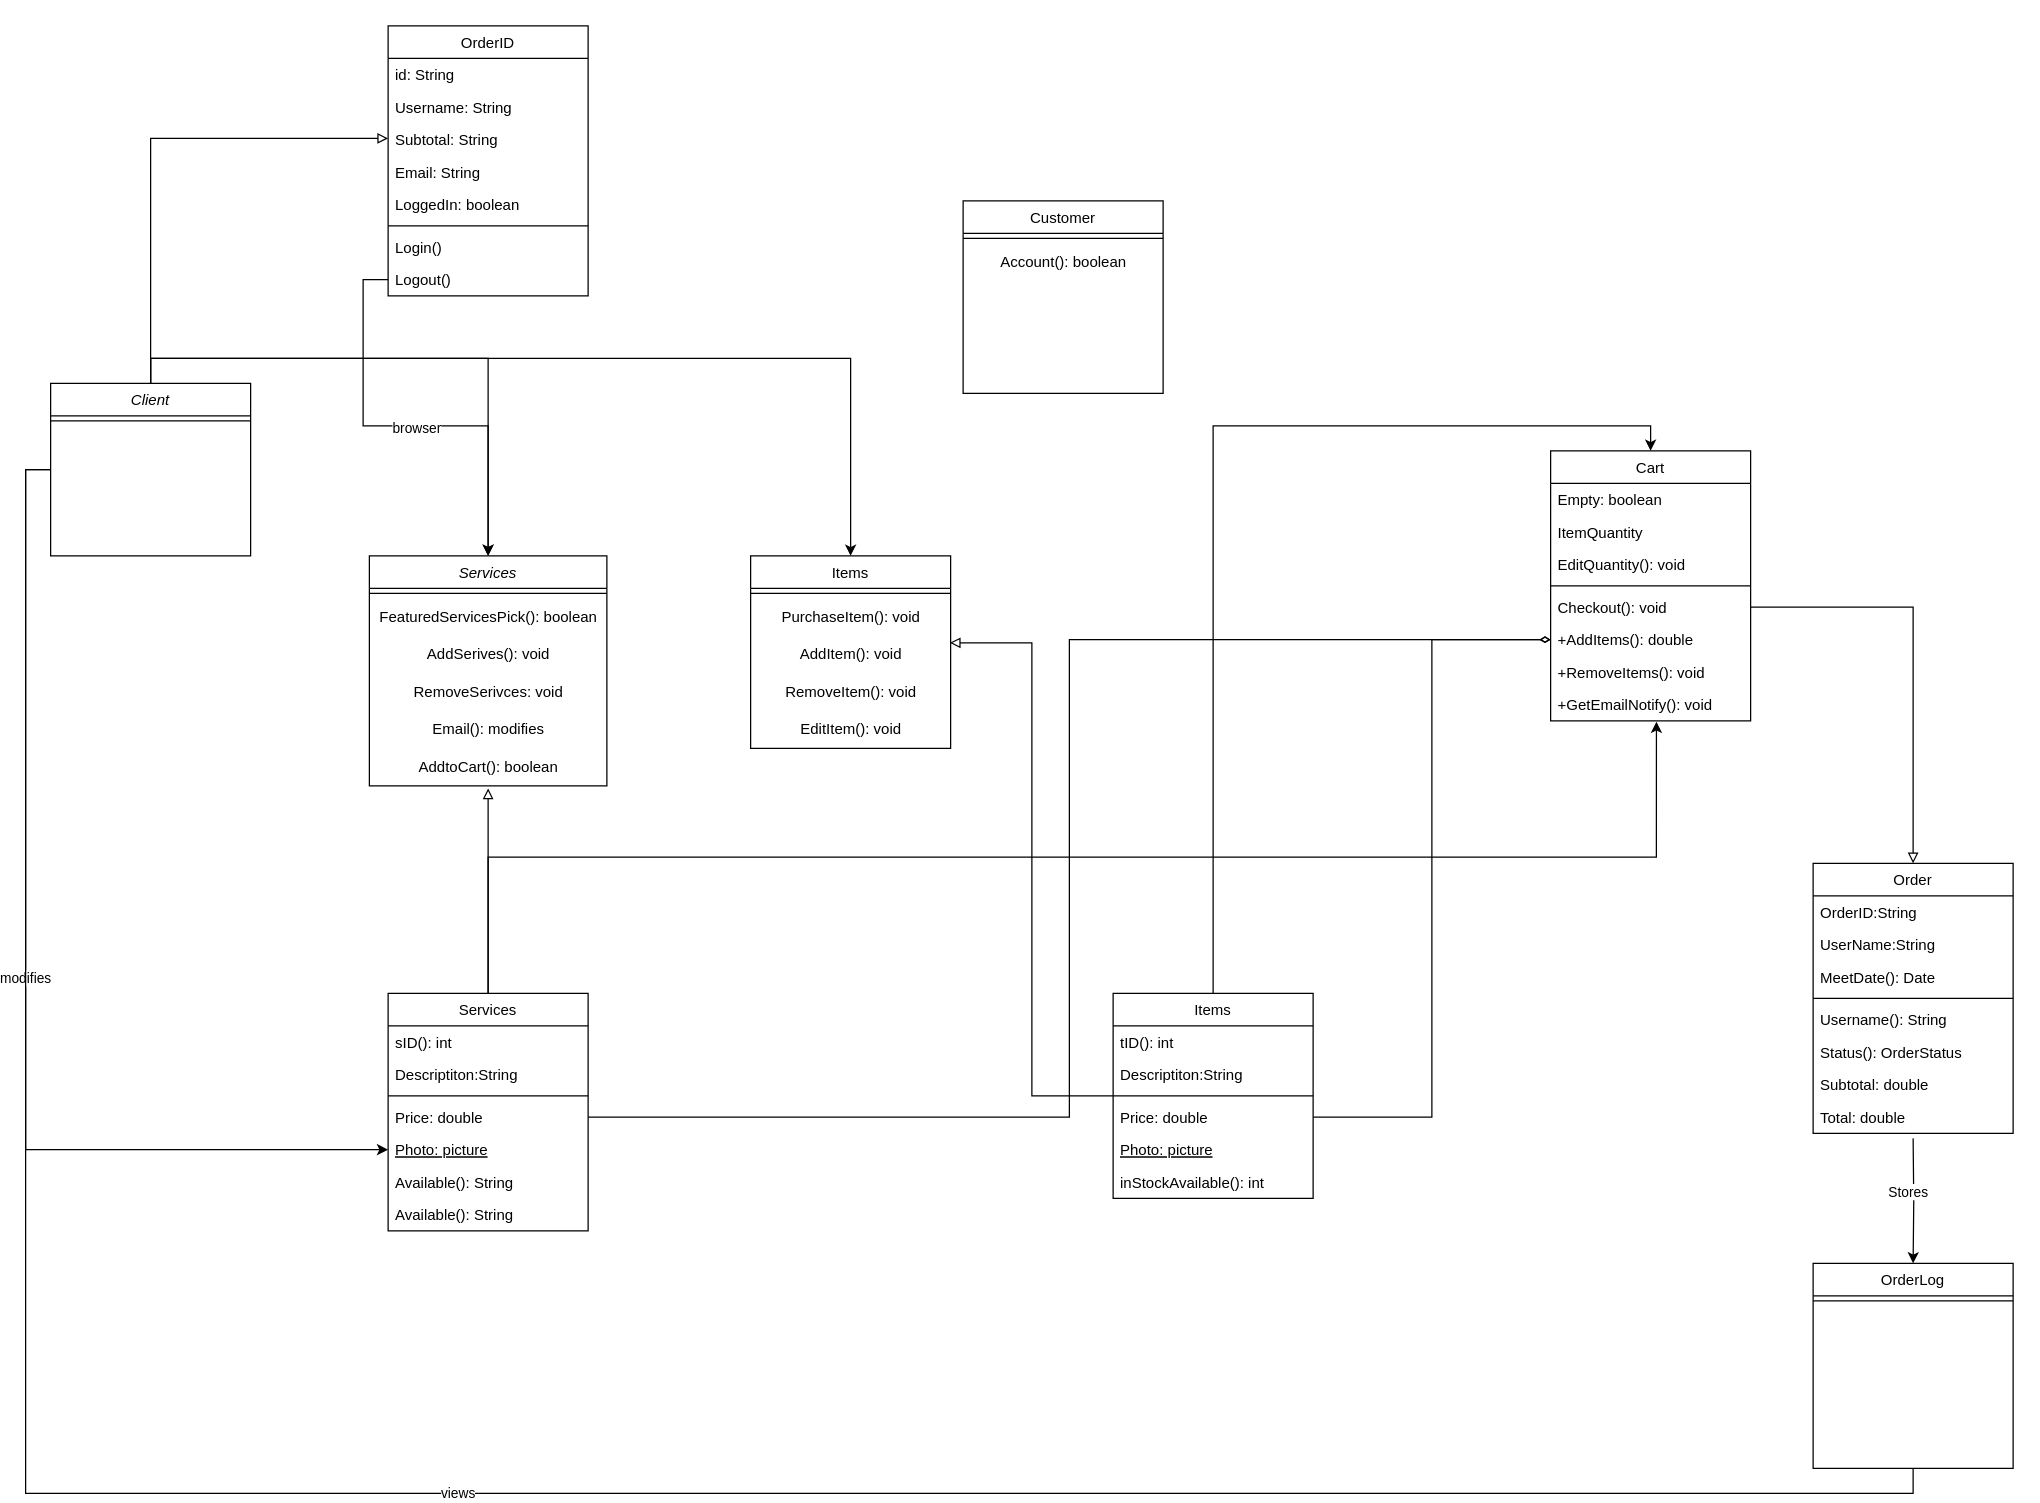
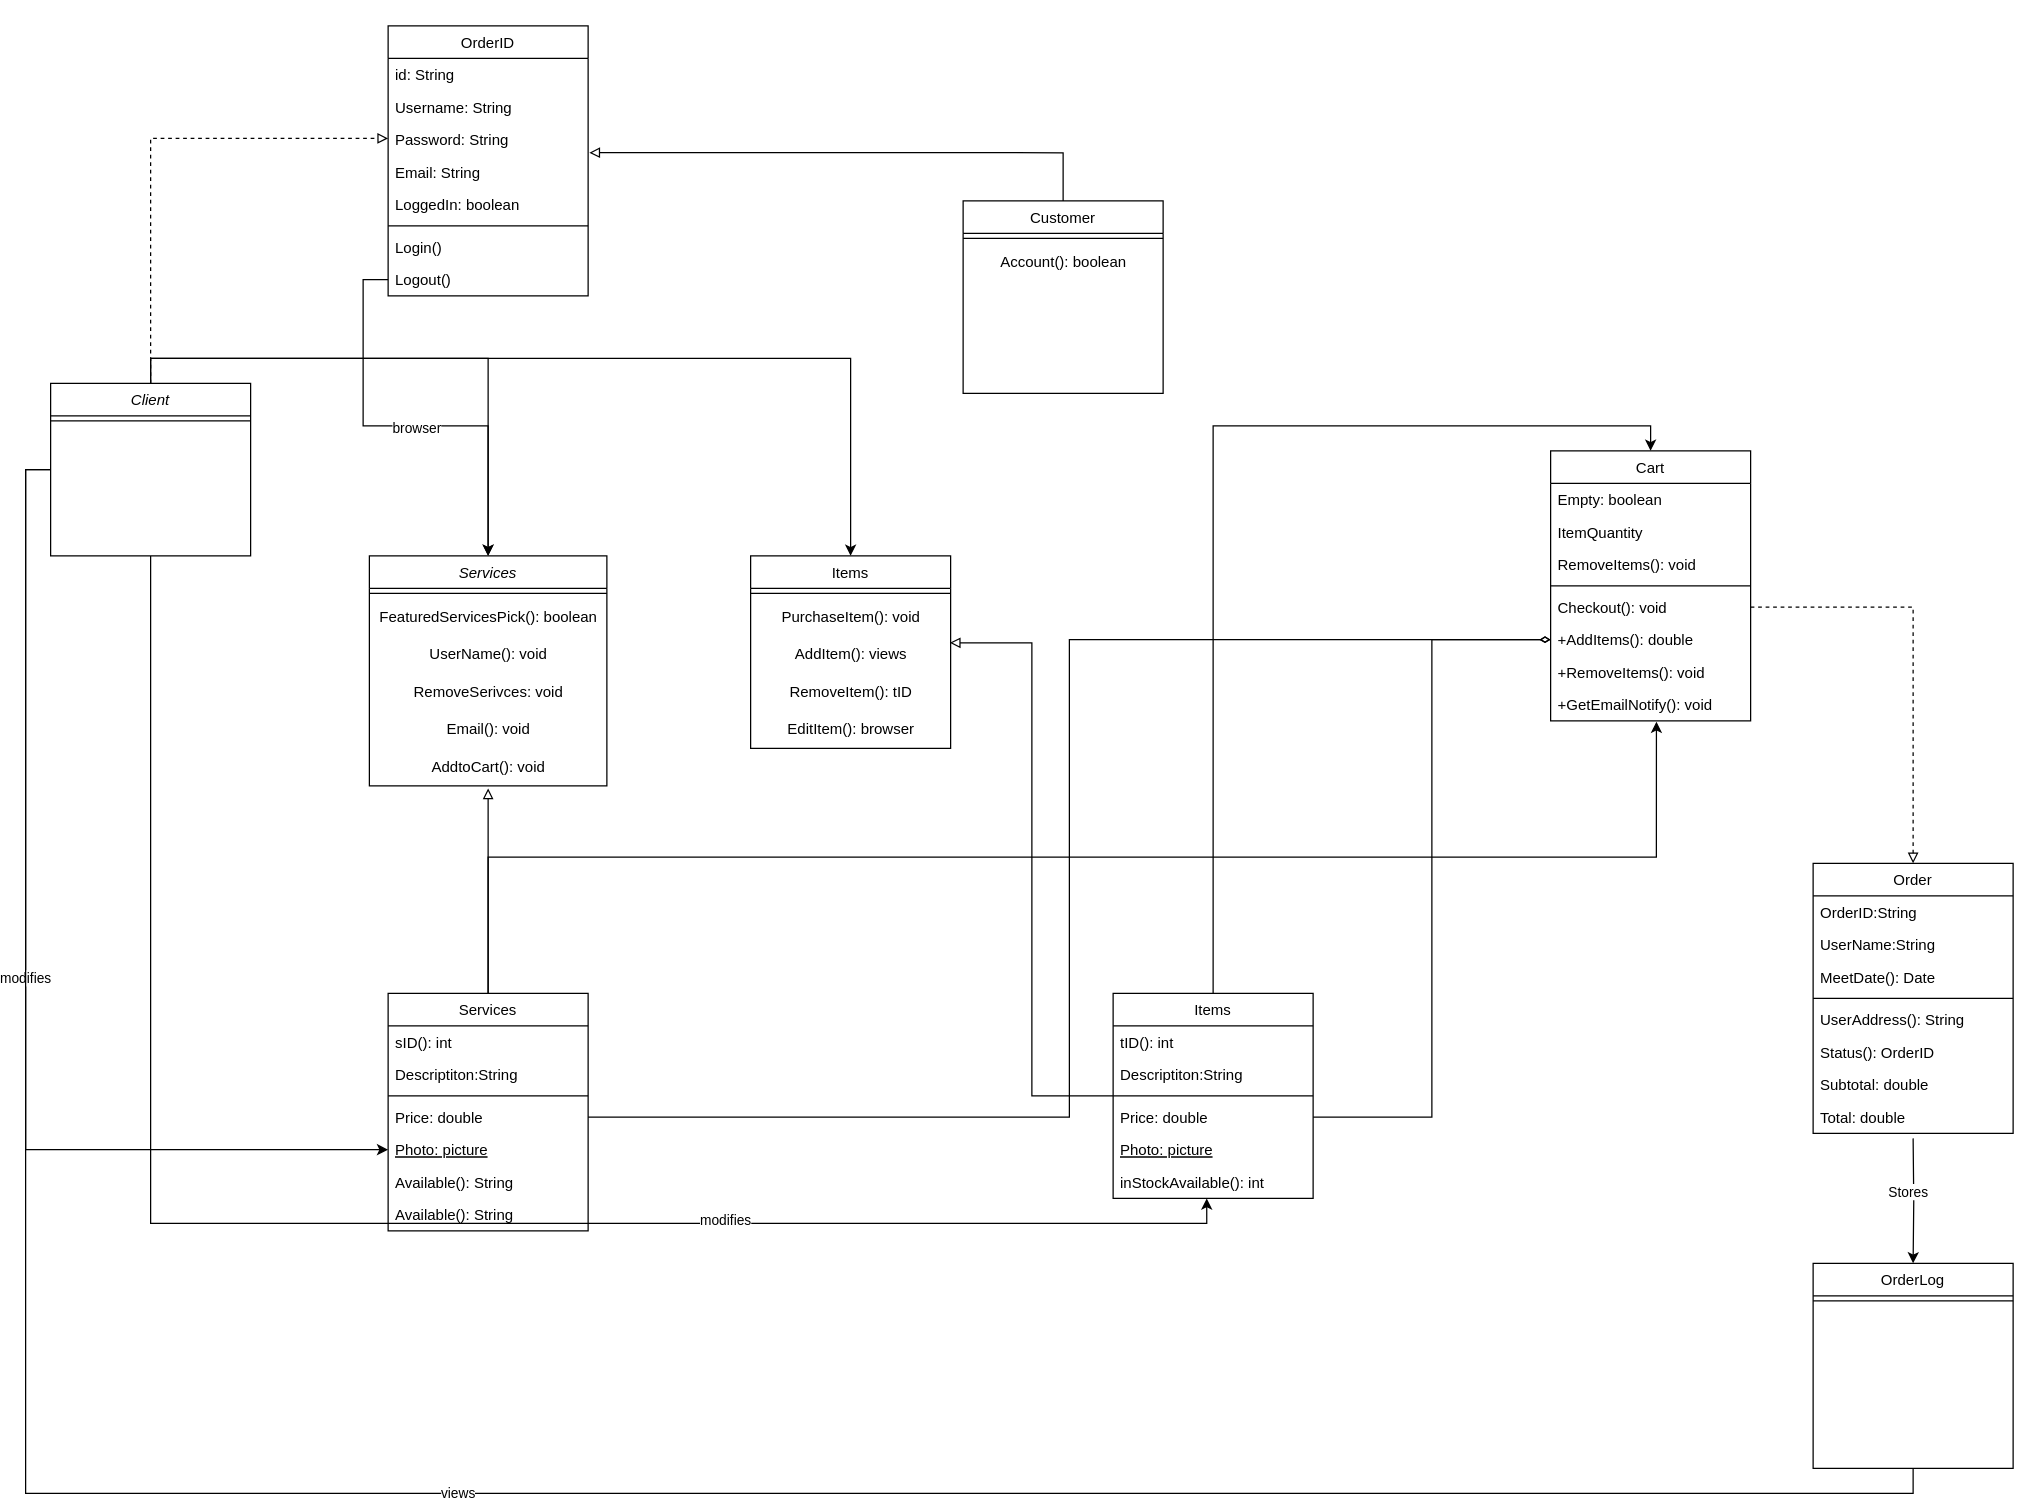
edge "Client" -> "OrderID": style solid -> dashed
node "Subtotal: String": label "Subtotal: String" -> "Password: String"
edge "Customer" -> "Email: String": added
node "EditQuantity(): void": label "EditQuantity(): void" -> "RemoveItems(): void"
edge "Checkout(): void" -> "Order": style solid -> dashed
node "AddSerives(): void": label "AddSerives(): void" -> "UserName(): void"
node "AddItem(): void": label "AddItem(): void" -> "AddItem(): views"
node "RemoveItem(): void": label "RemoveItem(): void" -> "RemoveItem(): tID"
node "Email(): modifies": label "Email(): modifies" -> "Email(): void"
node "EditItem(): void": label "EditItem(): void" -> "EditItem(): browser"
node "AddtoCart(): boolean": label "AddtoCart(): boolean" -> "AddtoCart(): void"
node "Username(): String": label "Username(): String" -> "UserAddress(): String"
node "Status(): OrderStatus": label "Status(): OrderStatus" -> "Status(): OrderID"
edge "Client" -> "inStockAvailable(): int": added, label "modifies"
